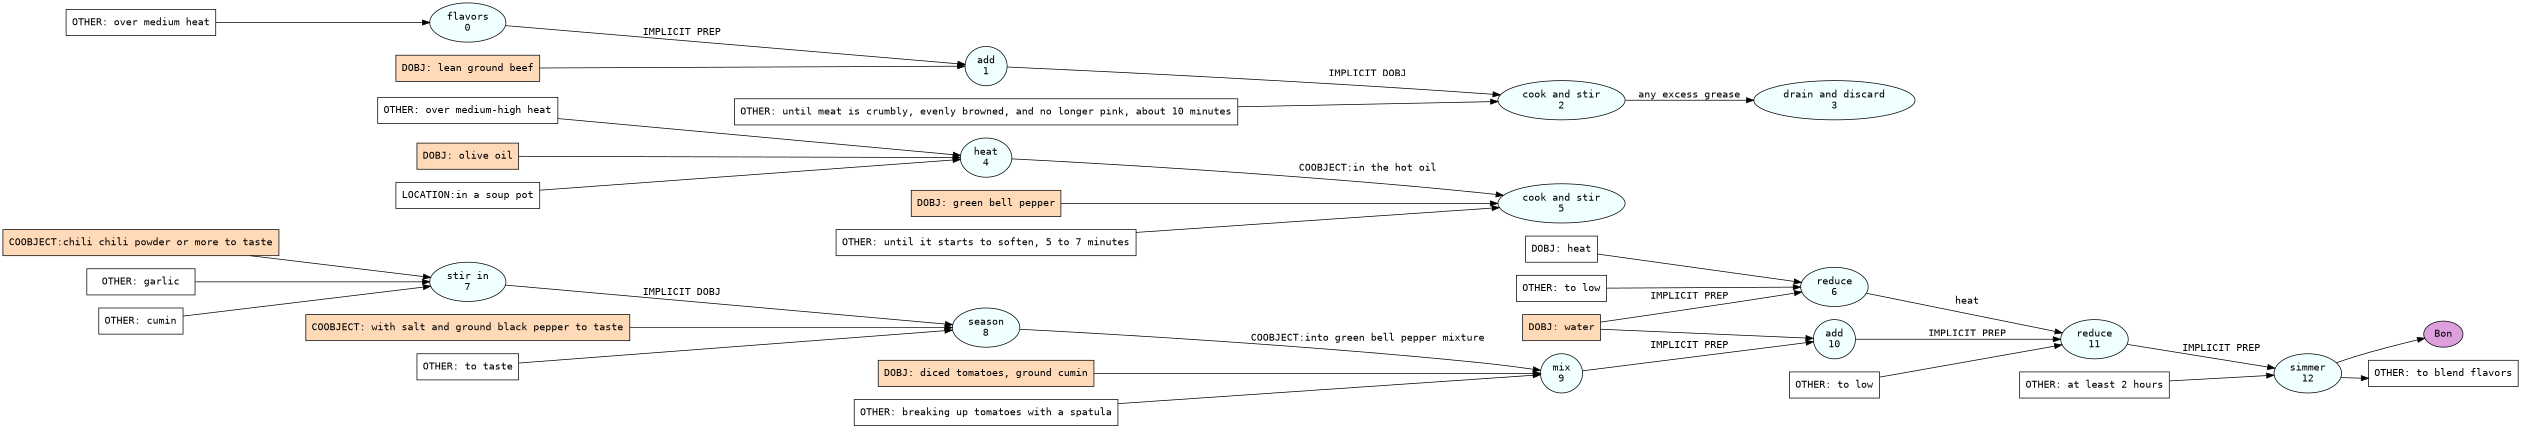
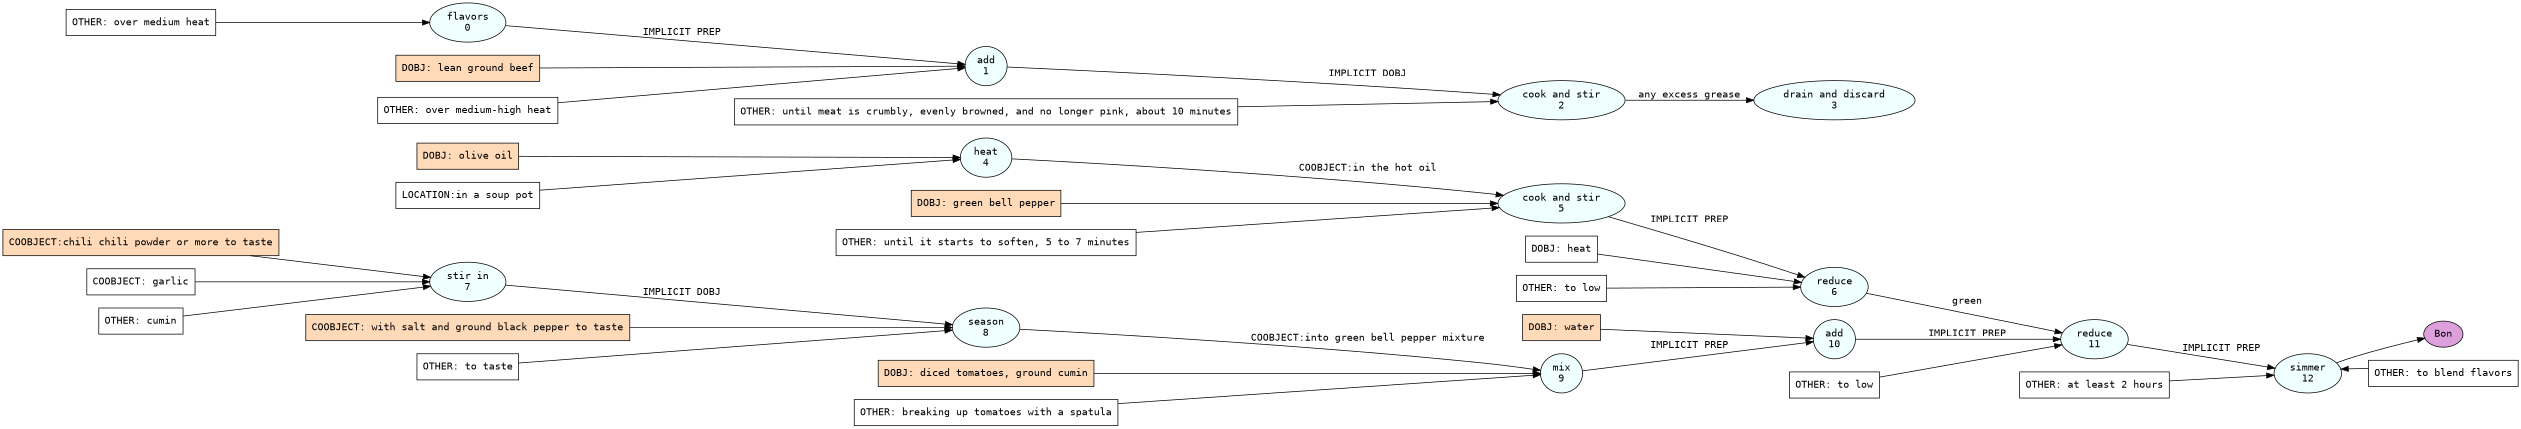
edge "OTHER: over medium-high heat" -> "heat 4": now "OTHER: over medium-high heat" -> "add 1"
node "OTHER: garlic": label "OTHER: garlic" -> "COOBJECT: garlic"
edge "reduce 6" -> "reduce 11": label "heat" -> "green"
edge "DOBJ: water" -> "reduce 6": now "cook and stir 5" -> "reduce 6"
edge "simmer 12" -> "OTHER: to blend flavors": reversed
